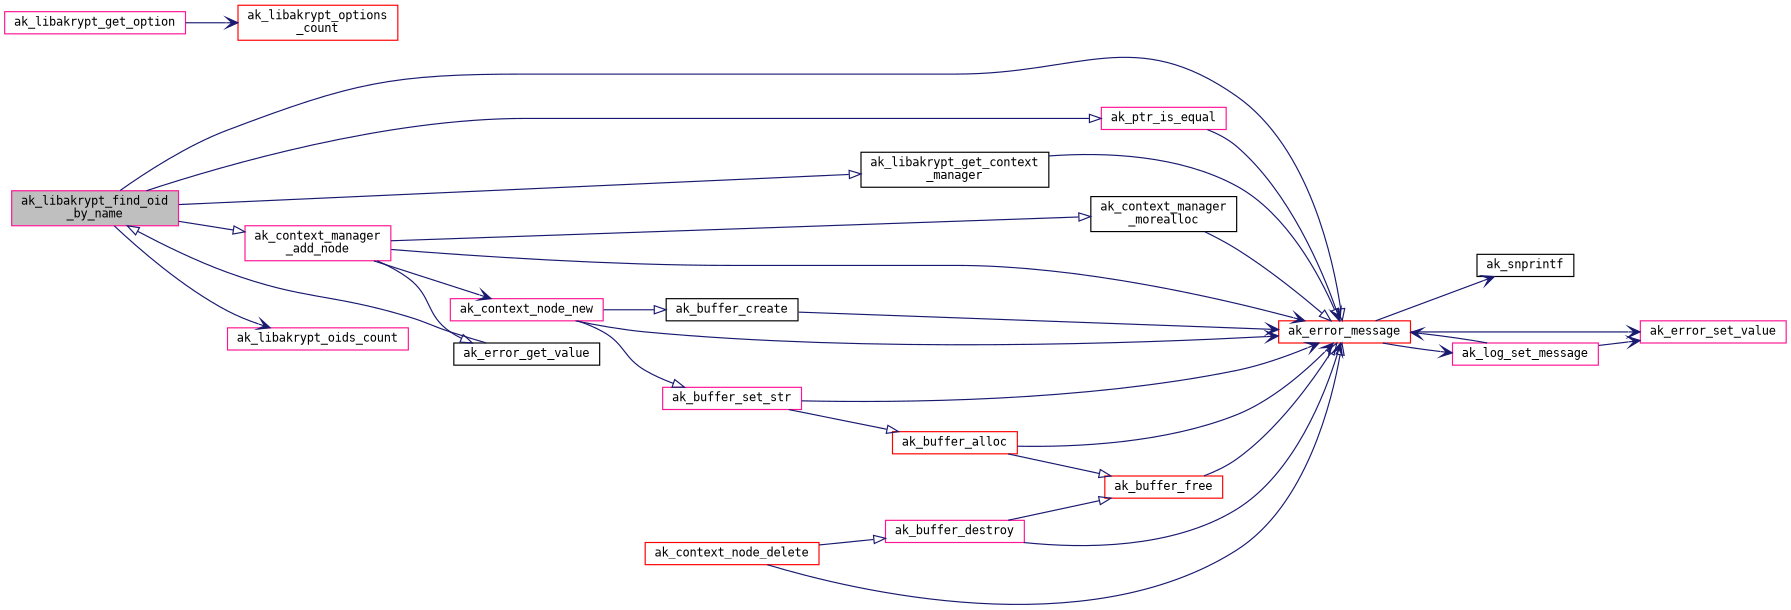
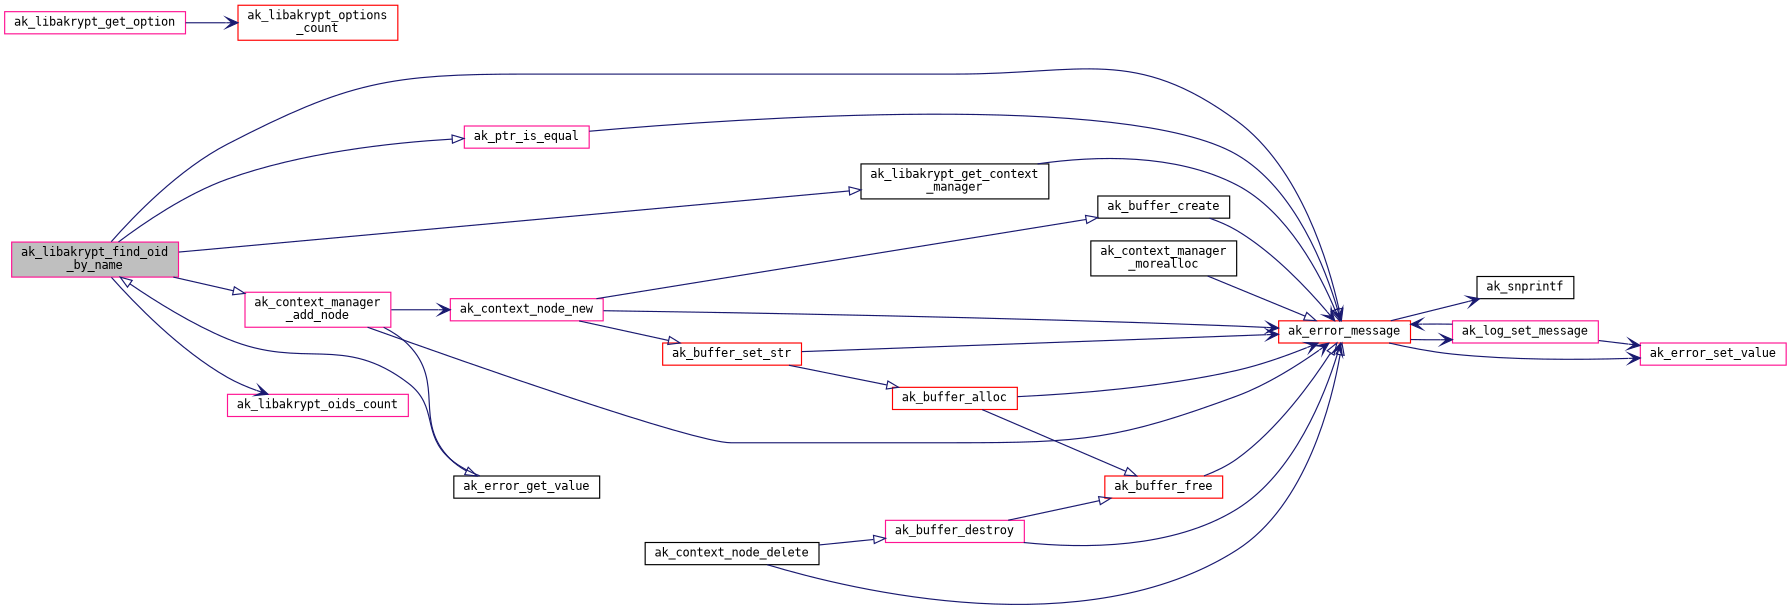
edge "ak_context_manager _add_node" -> "ak_context_manager _morealloc": removed
node "ak_buffer_set_str": color deeppink -> red
node "ak_context_node_delete": color red -> black
